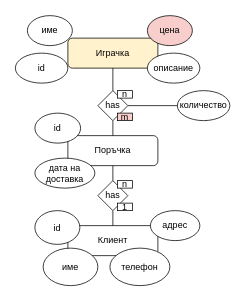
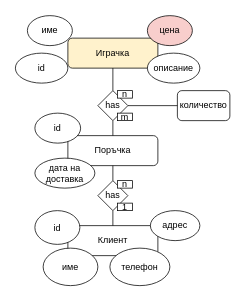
node "количество": shape ellipse -> rounded rectangle
node "m": fillcolor #f8cecc -> #ffffff
